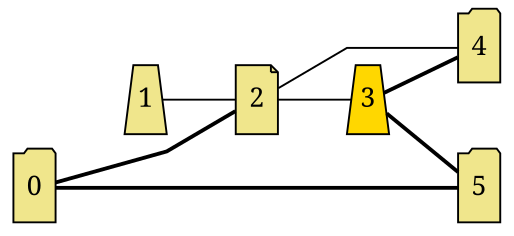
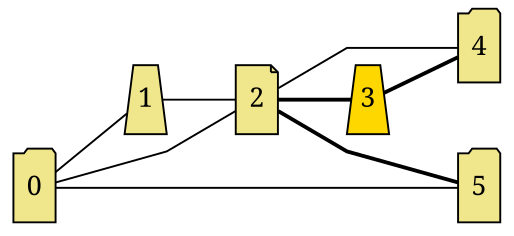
edge "2" -- "3": style solid -> bold
edge "1" -- "0": added
edge "3" -- "5": now "2" -- "5"
edge "2" -- "0": style bold -> solid
edge "0" -- "5": style bold -> solid
